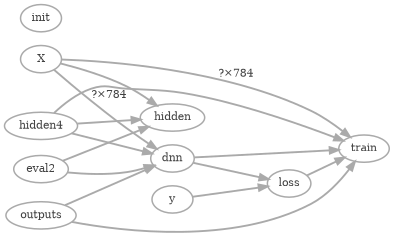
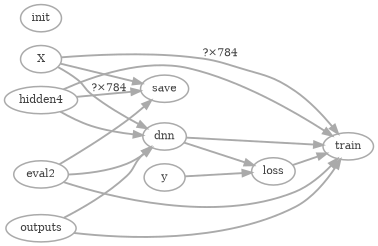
node "hidden": label "hidden" -> "save"
edge "eval2" -> "train": added
